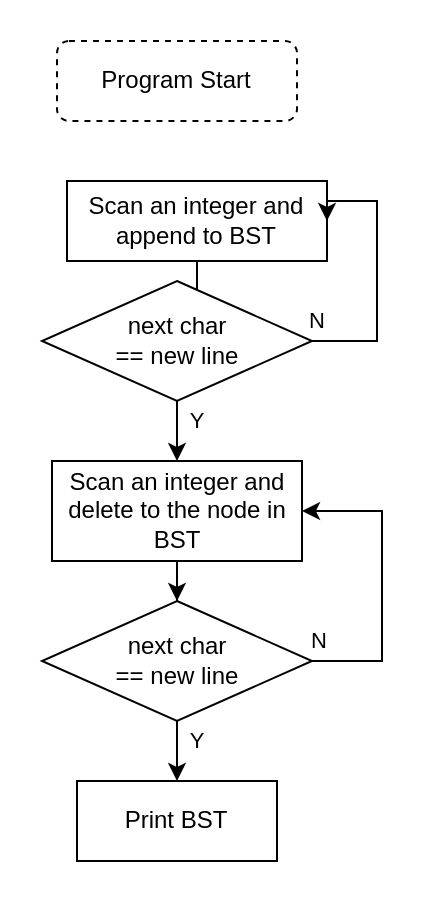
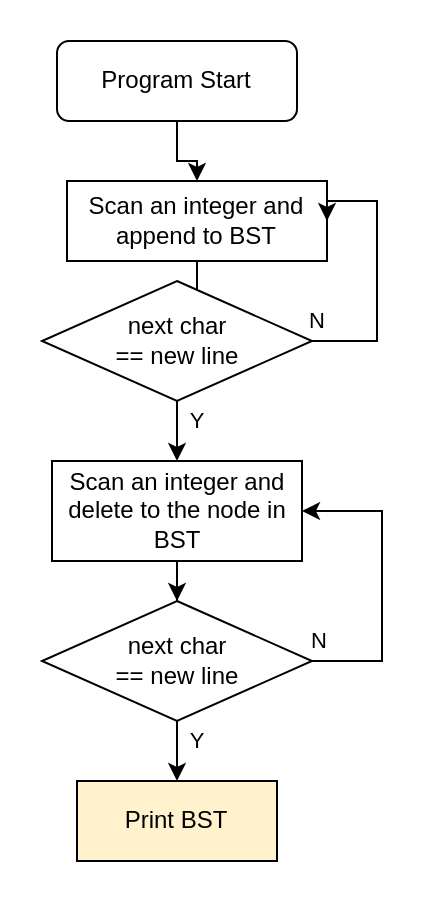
node "Program Start": style dashed -> solid
edge "Program Start" -> "Scan an integer and append to BST": added
node "Print BST": fillcolor #ffffff -> #fff2cc
